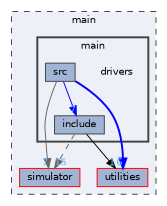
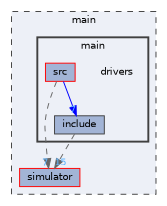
node "src": color grey25 -> red
edge "src" -> "simulator": style solid -> dashed
node "utilities": removed
